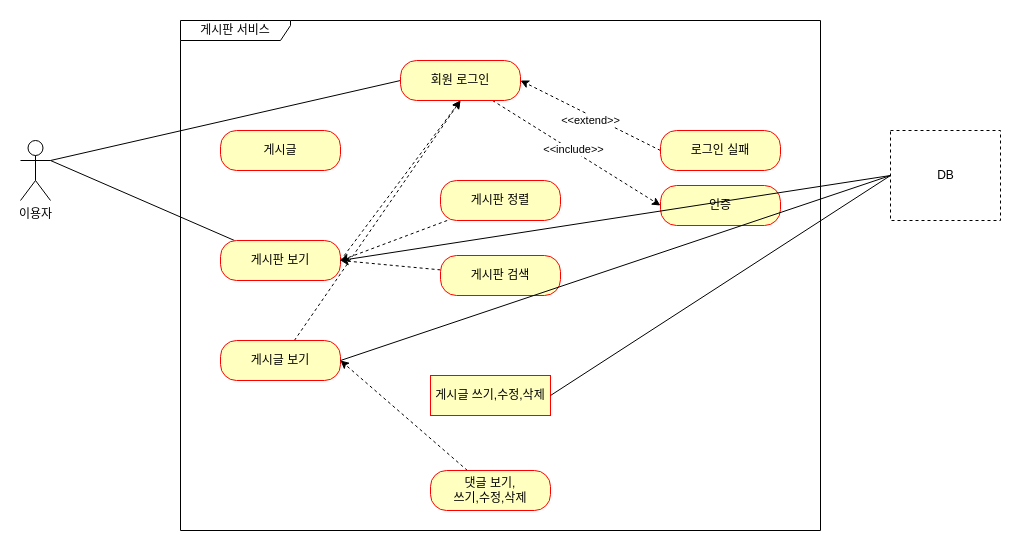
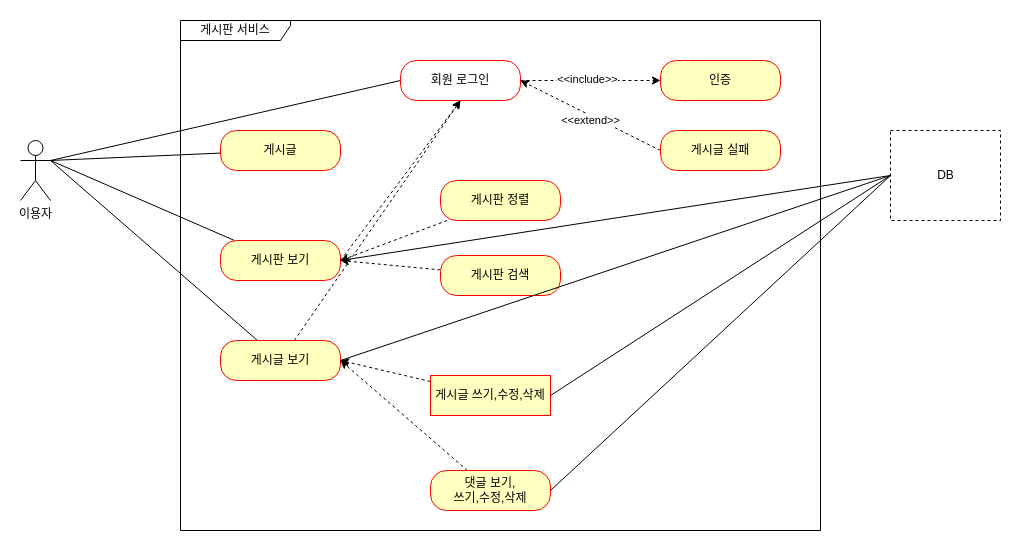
node "회원 로그인": fillcolor #ffffc0 -> #ffffff
node "로그인 실패": label "로그인 실패" -> "게시글 실패"
edge "게시글" -- "이용자": added
node "인증": moved (721, 206) -> (721, 81)
edge "이용자" -- "게시글 보기": added
edge "DB" -- "댓글 보기, 쓰기,수정,삭제": added
edge "게시글 쓰기,수정,삭제" -> "게시글 보기": added
